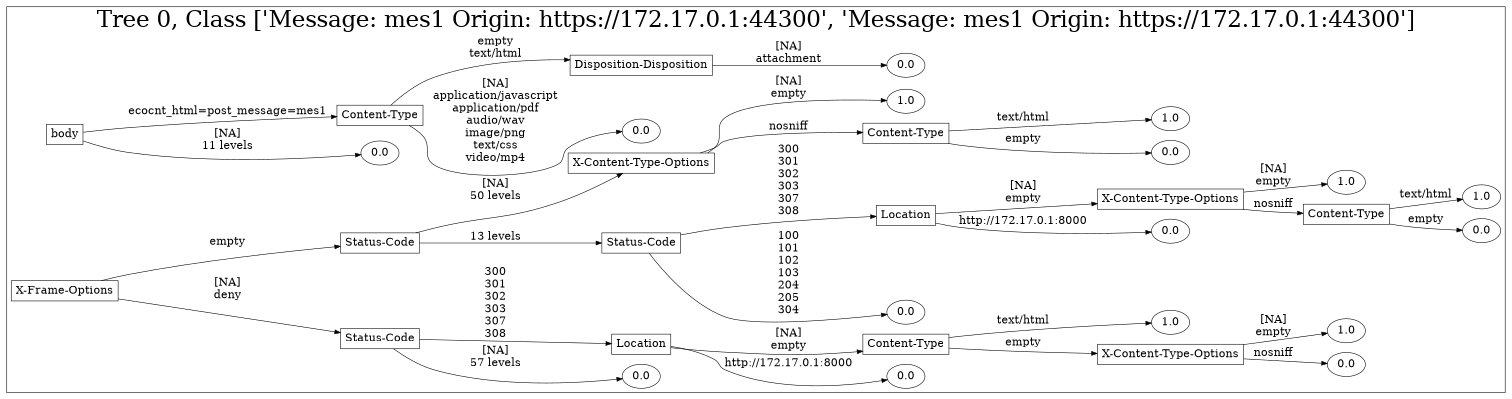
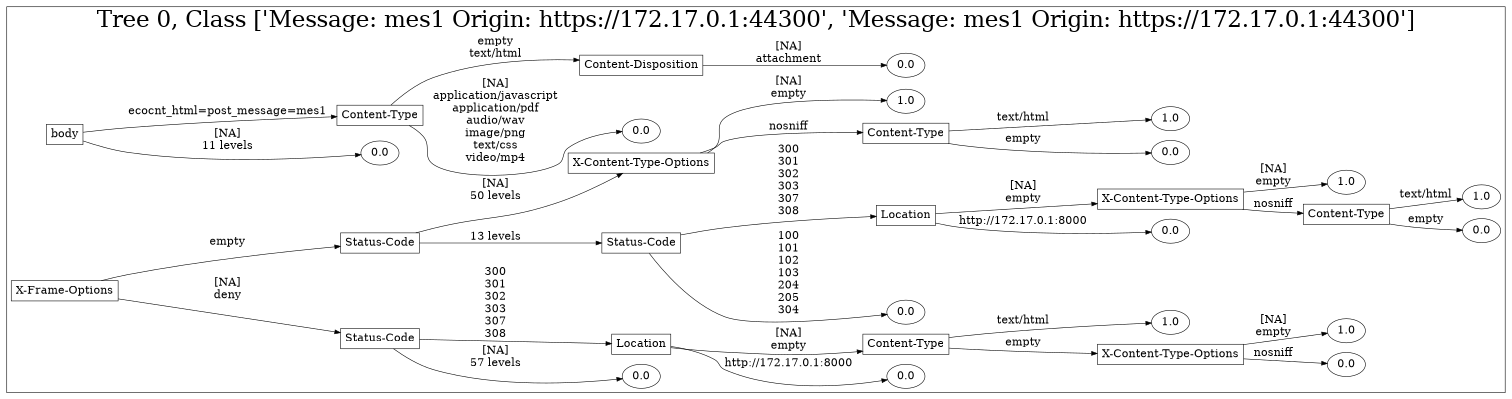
node "Disposition-Disposition": label "Disposition-Disposition" -> "Content-Disposition"
